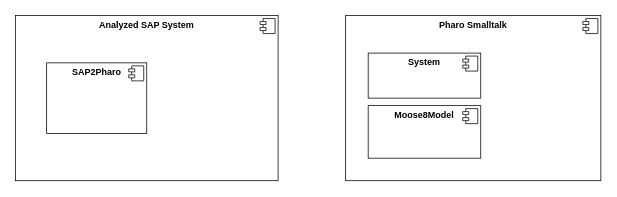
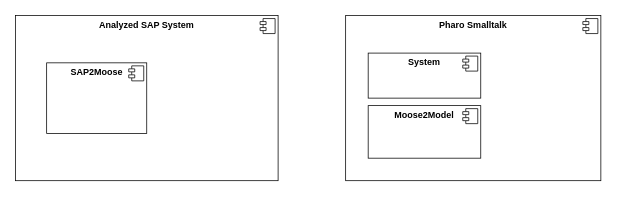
node "SAP2Pharo": label "SAP2Pharo" -> "SAP2Moose"
node "Moose8Model": label "Moose8Model" -> "Moose2Model"
